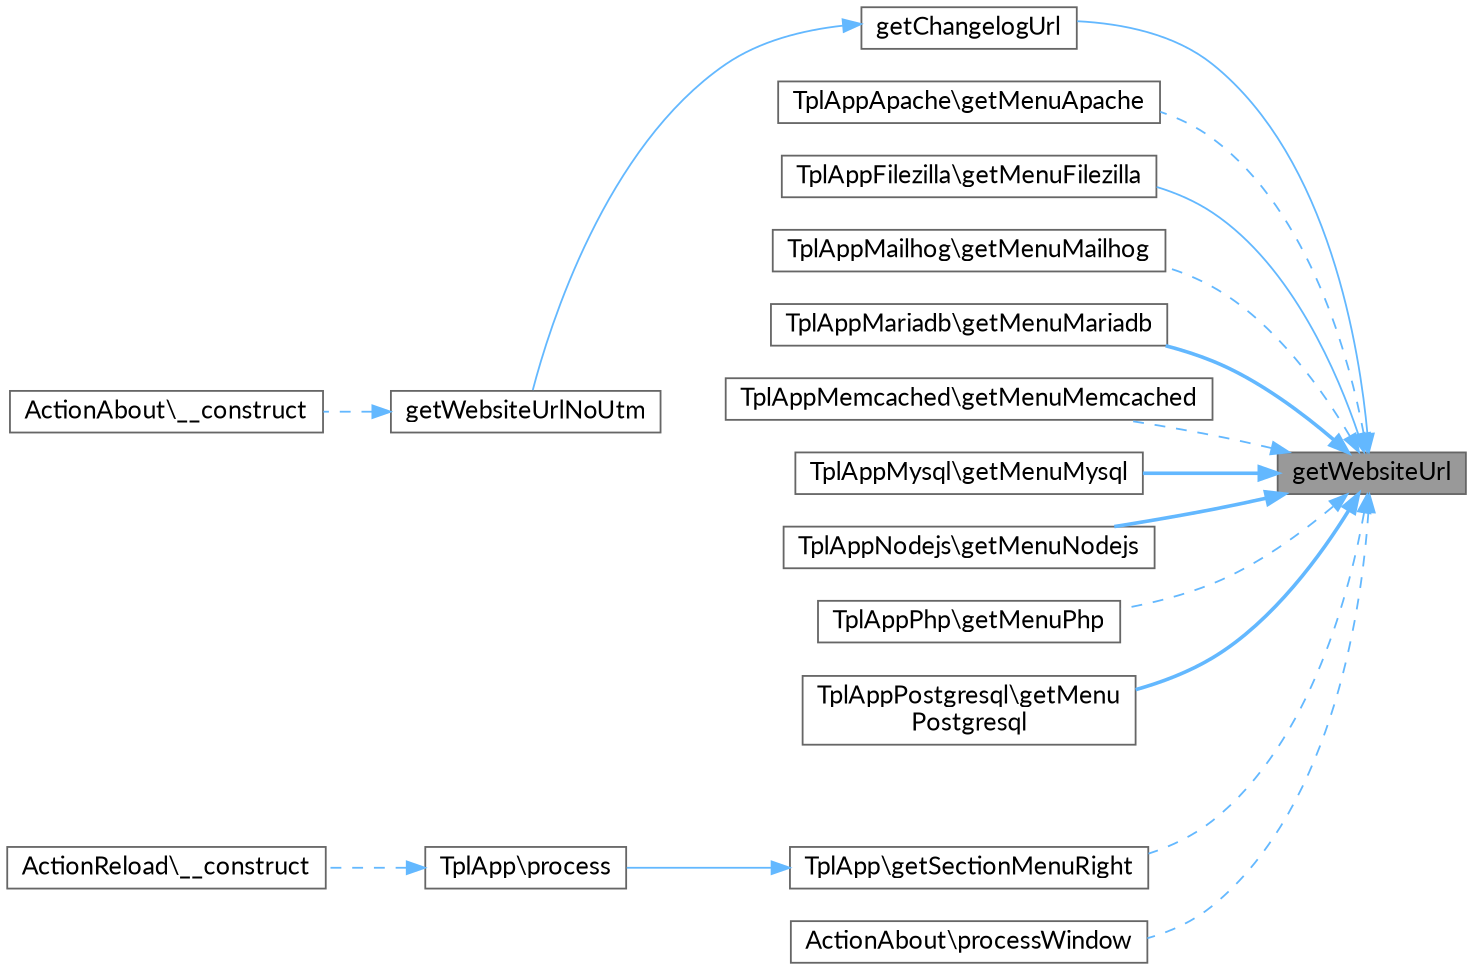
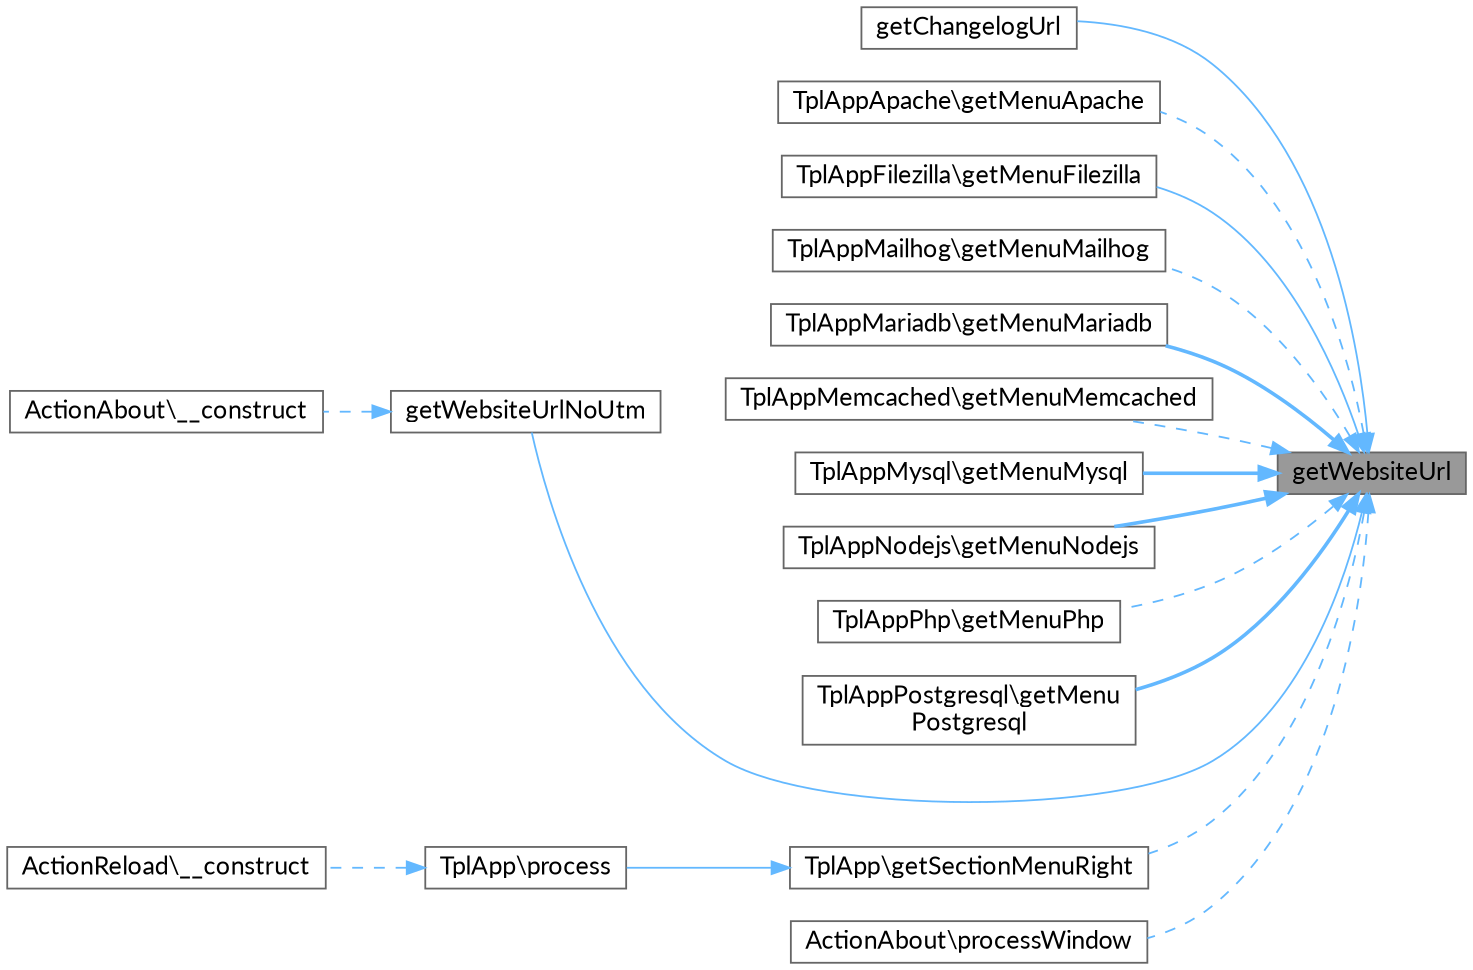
edge "getWebsiteUrlNoUtm" -> "getChangelogUrl": now "getWebsiteUrlNoUtm" -> "getWebsiteUrl"
